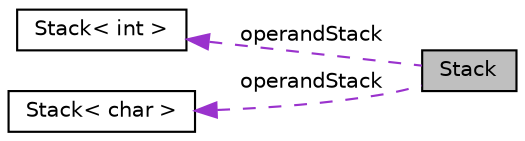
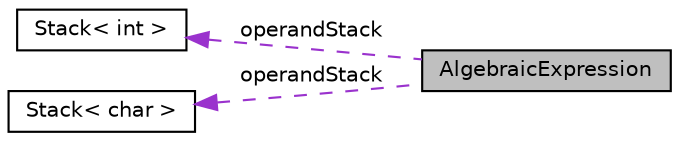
node "Stack": label "Stack" -> "AlgebraicExpression"
